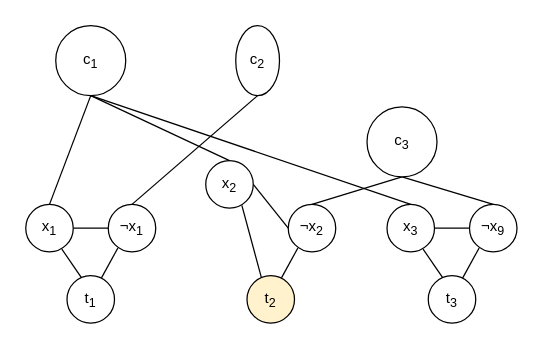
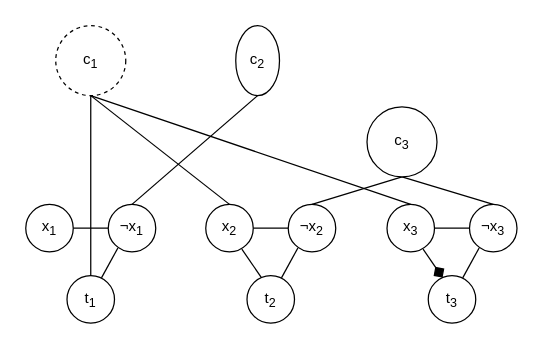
node "c1": style solid -> dashed
edge "c1" -- "x1": now "c1" -- "t1"
node "x2": moved (229, 184) -> (229, 228)
node "¬x9": label "¬x9" -> "¬x3"
edge "x1" -- "t1": removed
edge "x3" -- "t3": arrowhead none -> diamond
node "t2": fillcolor #fff2cc -> #ffffff
